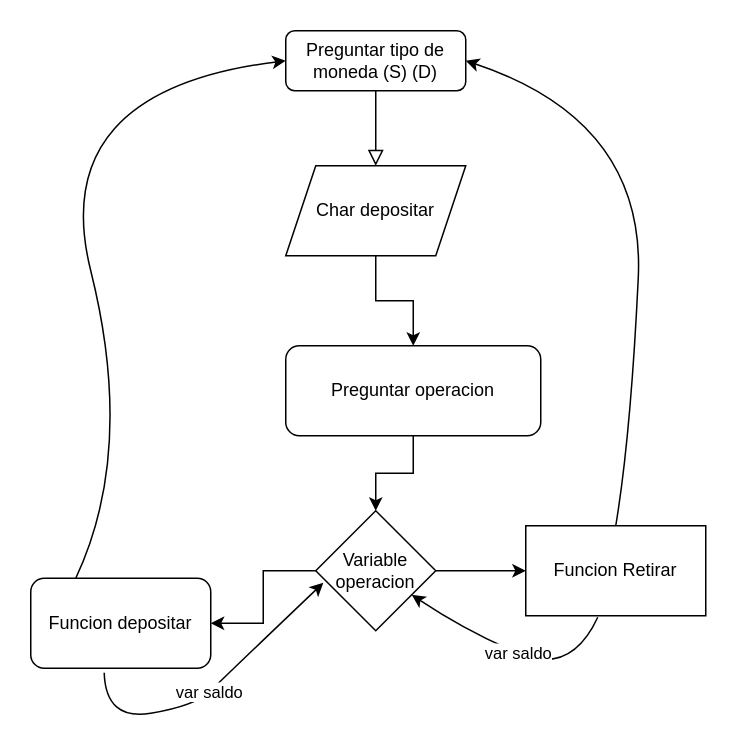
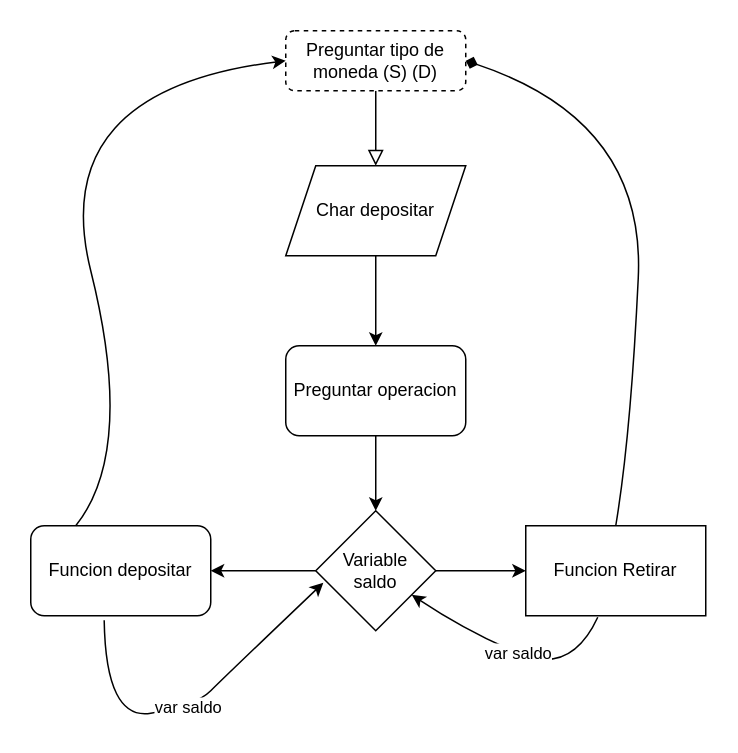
node "Preguntar tipo de moneda (S) (D)": style solid -> dashed
edge "Funcion Retirar" -> "Preguntar tipo de moneda (S) (D)": arrowhead classic -> diamond
node "Preguntar operacion": size 255x90 -> 180x90
node "Variable operacion": label "Variable operacion" -> "Variable saldo"
node "Funcion depositar": moved (121, 623) -> (121, 571)
